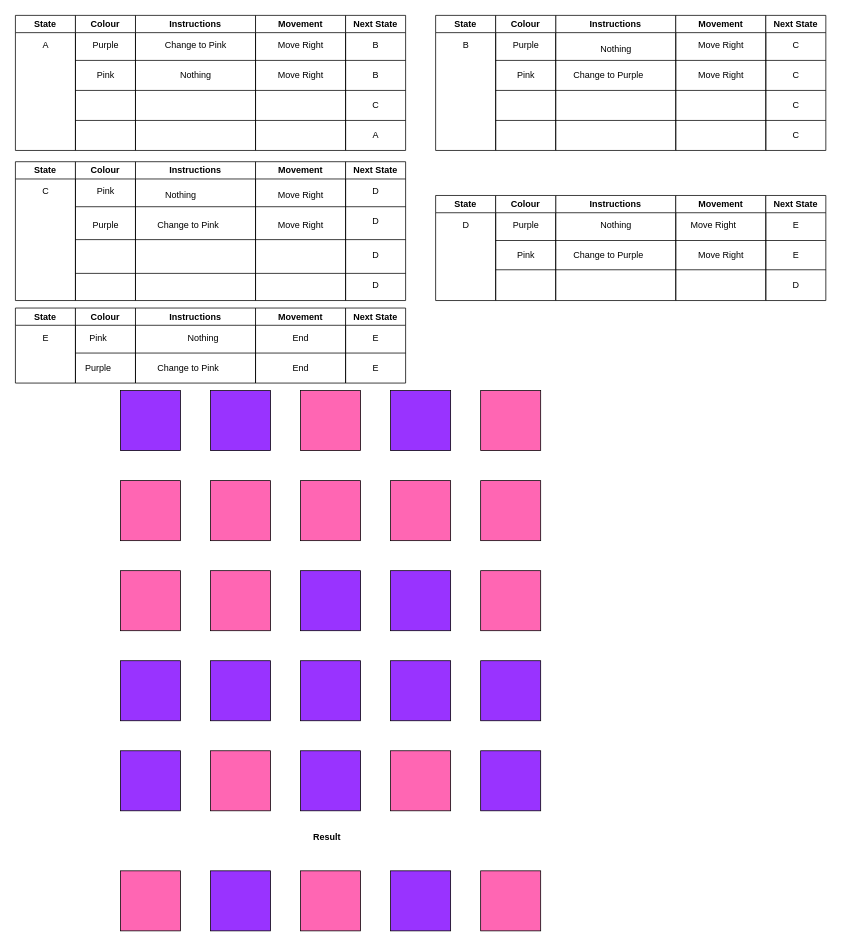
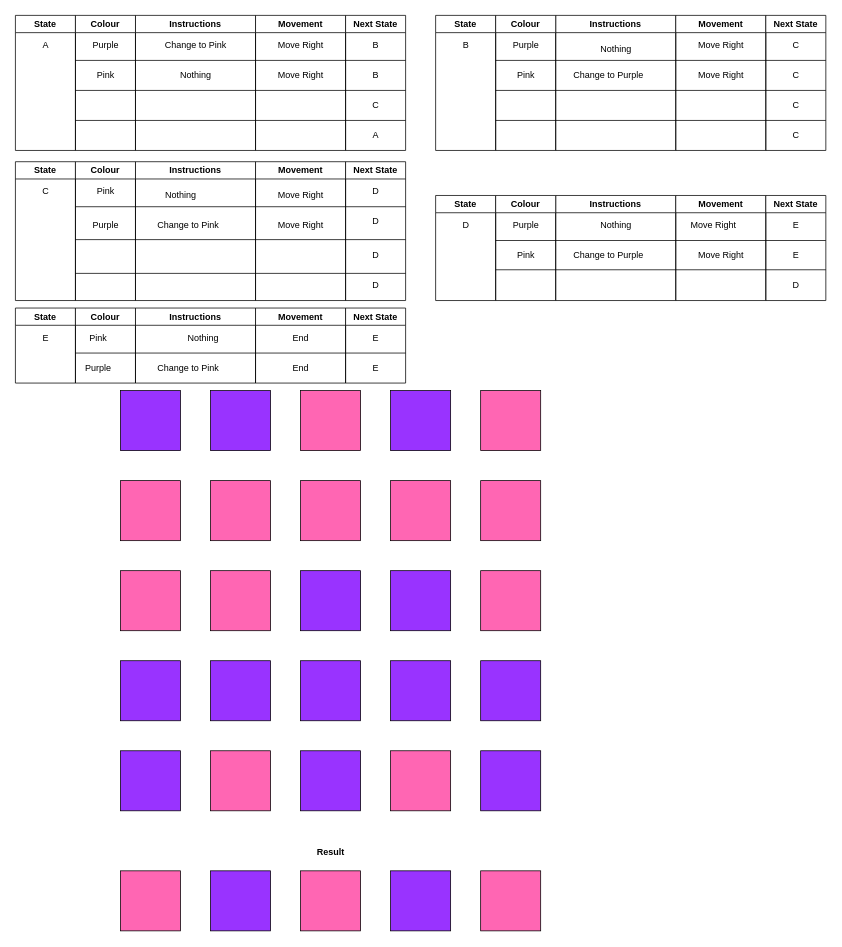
node "Result": moved (327, 837) -> (330, 852)
